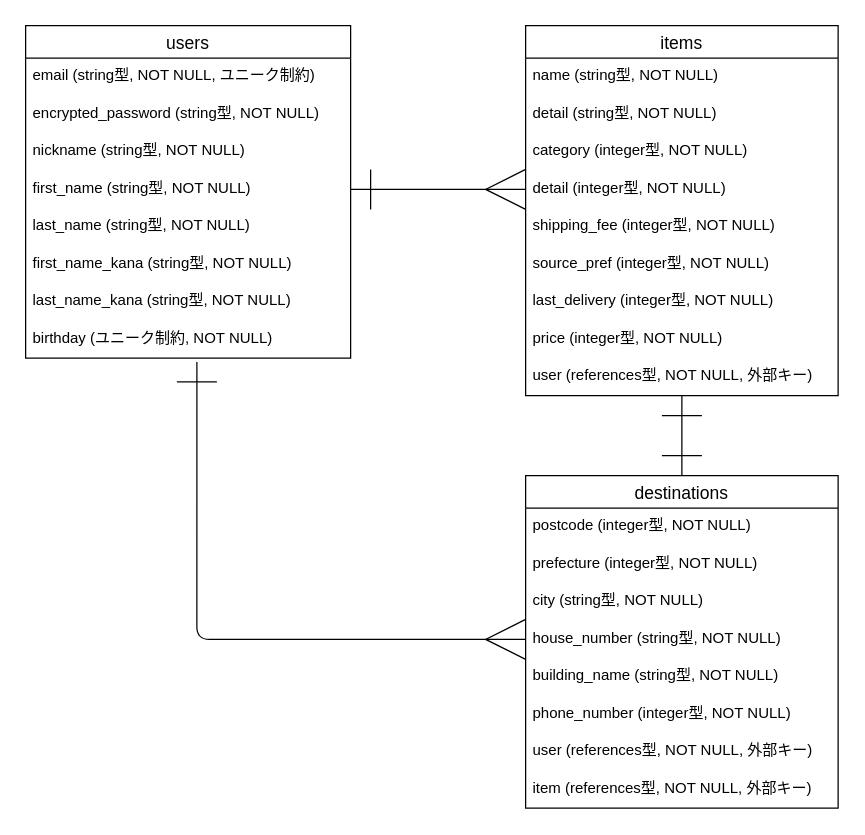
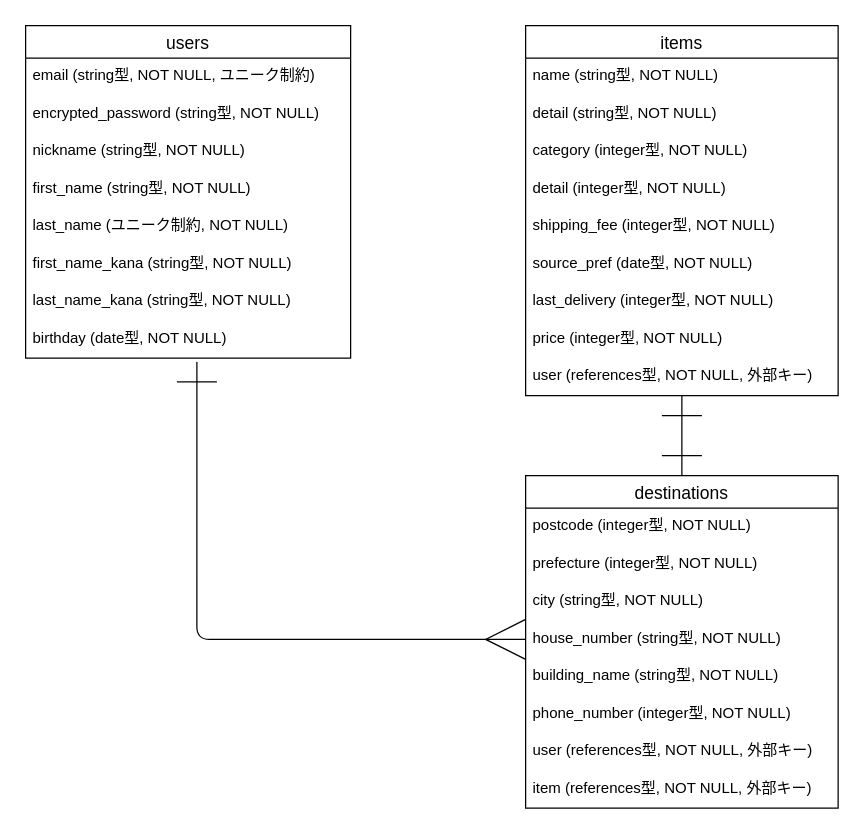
edge "first_name (string型, NOT NULL)" -- "detail (integer型, NOT NULL)": removed
node "last_name (string型, NOT NULL)": label "last_name (string型, NOT NULL)" -> "last_name (ユニーク制約, NOT NULL)"
node "source_pref (integer型, NOT NULL)": label "source_pref (integer型, NOT NULL)" -> "source_pref (date型, NOT NULL)"
node "birthday (ユニーク制約, NOT NULL)": label "birthday (ユニーク制約, NOT NULL)" -> "birthday (date型, NOT NULL)"
